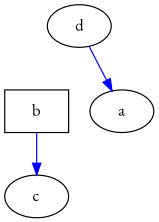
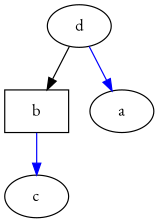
edge "d" -> "b": added
